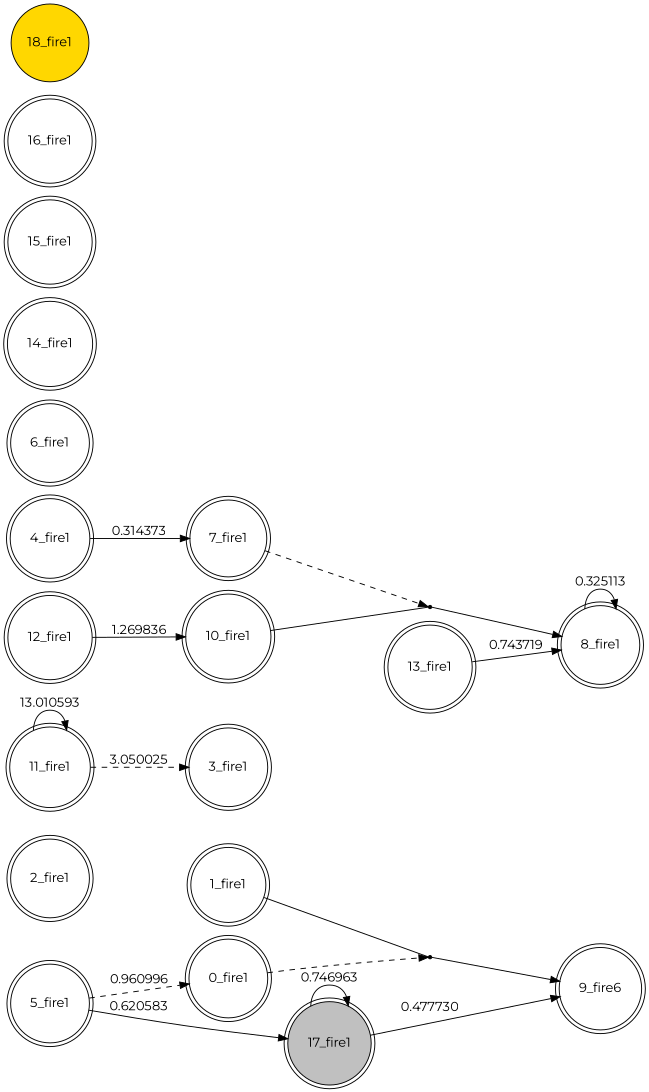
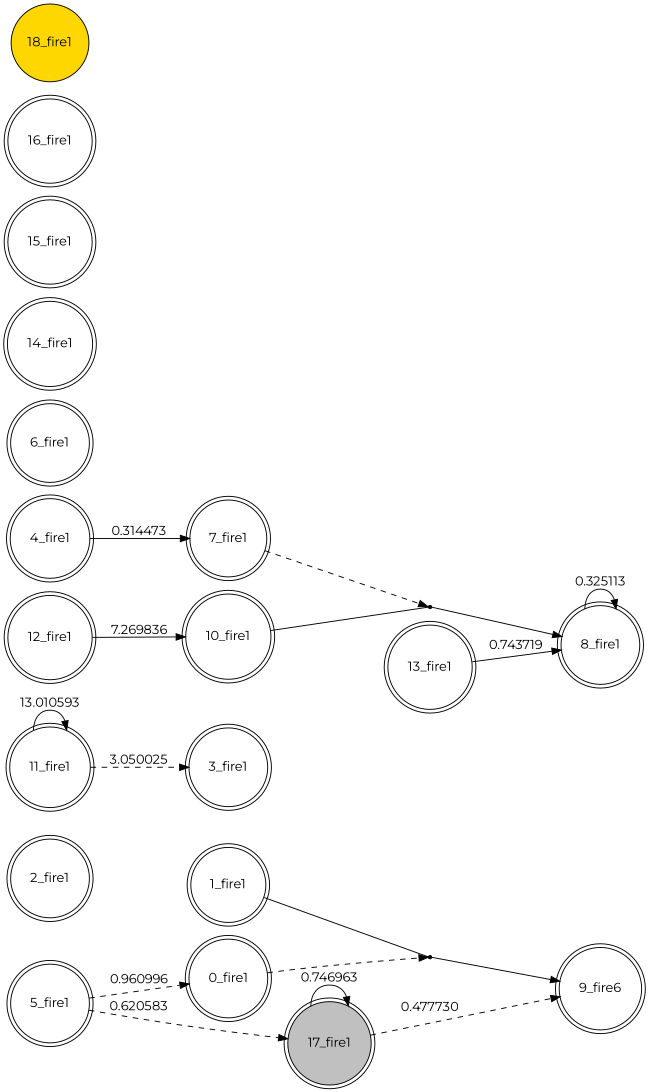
edge "4_fire1" -> "7_fire1": label "0.314373" -> "0.314473"
edge "12_fire1" -> "10_fire1": label "1.269836" -> "7.269836"
edge "17_fire1" -> "9_fire6": style solid -> dashed
edge "5_fire1" -> "17_fire1": style solid -> dashed
